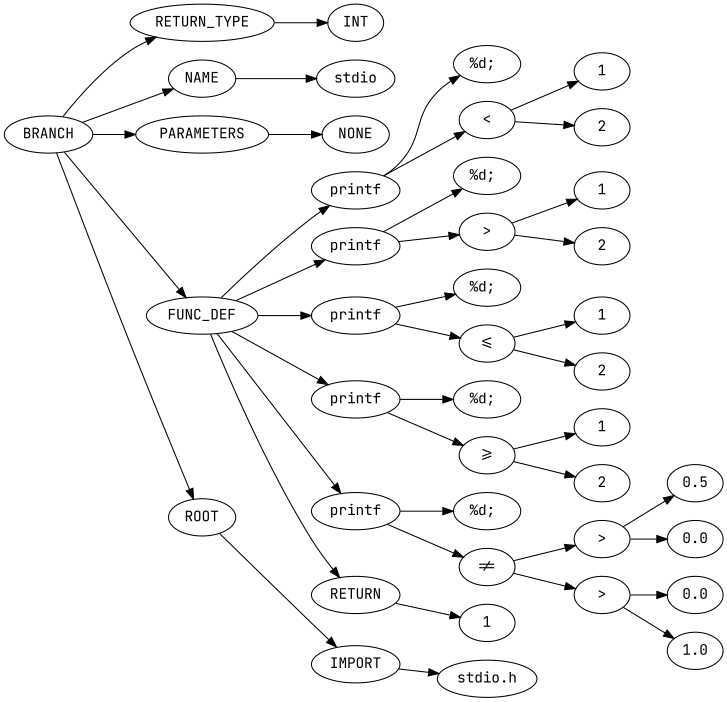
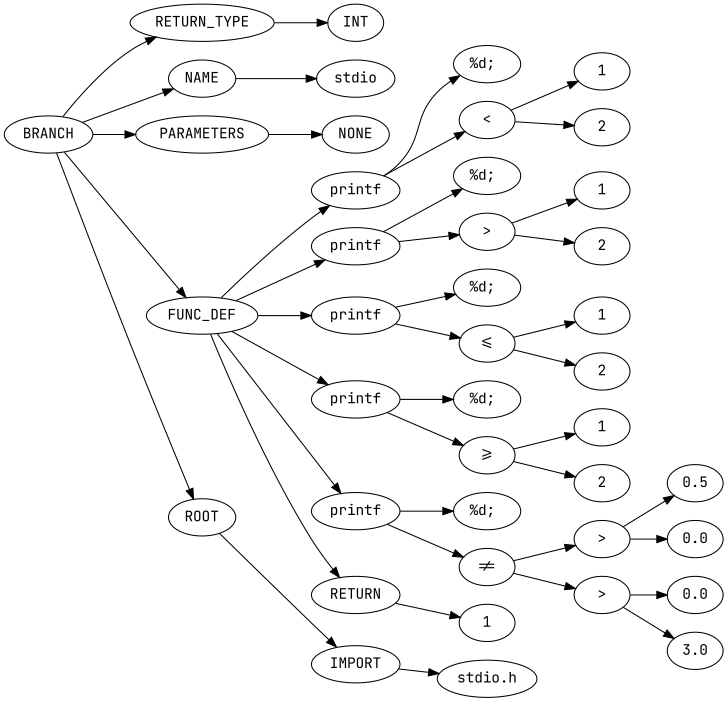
node "1.0": label "1.0" -> "3.0"
